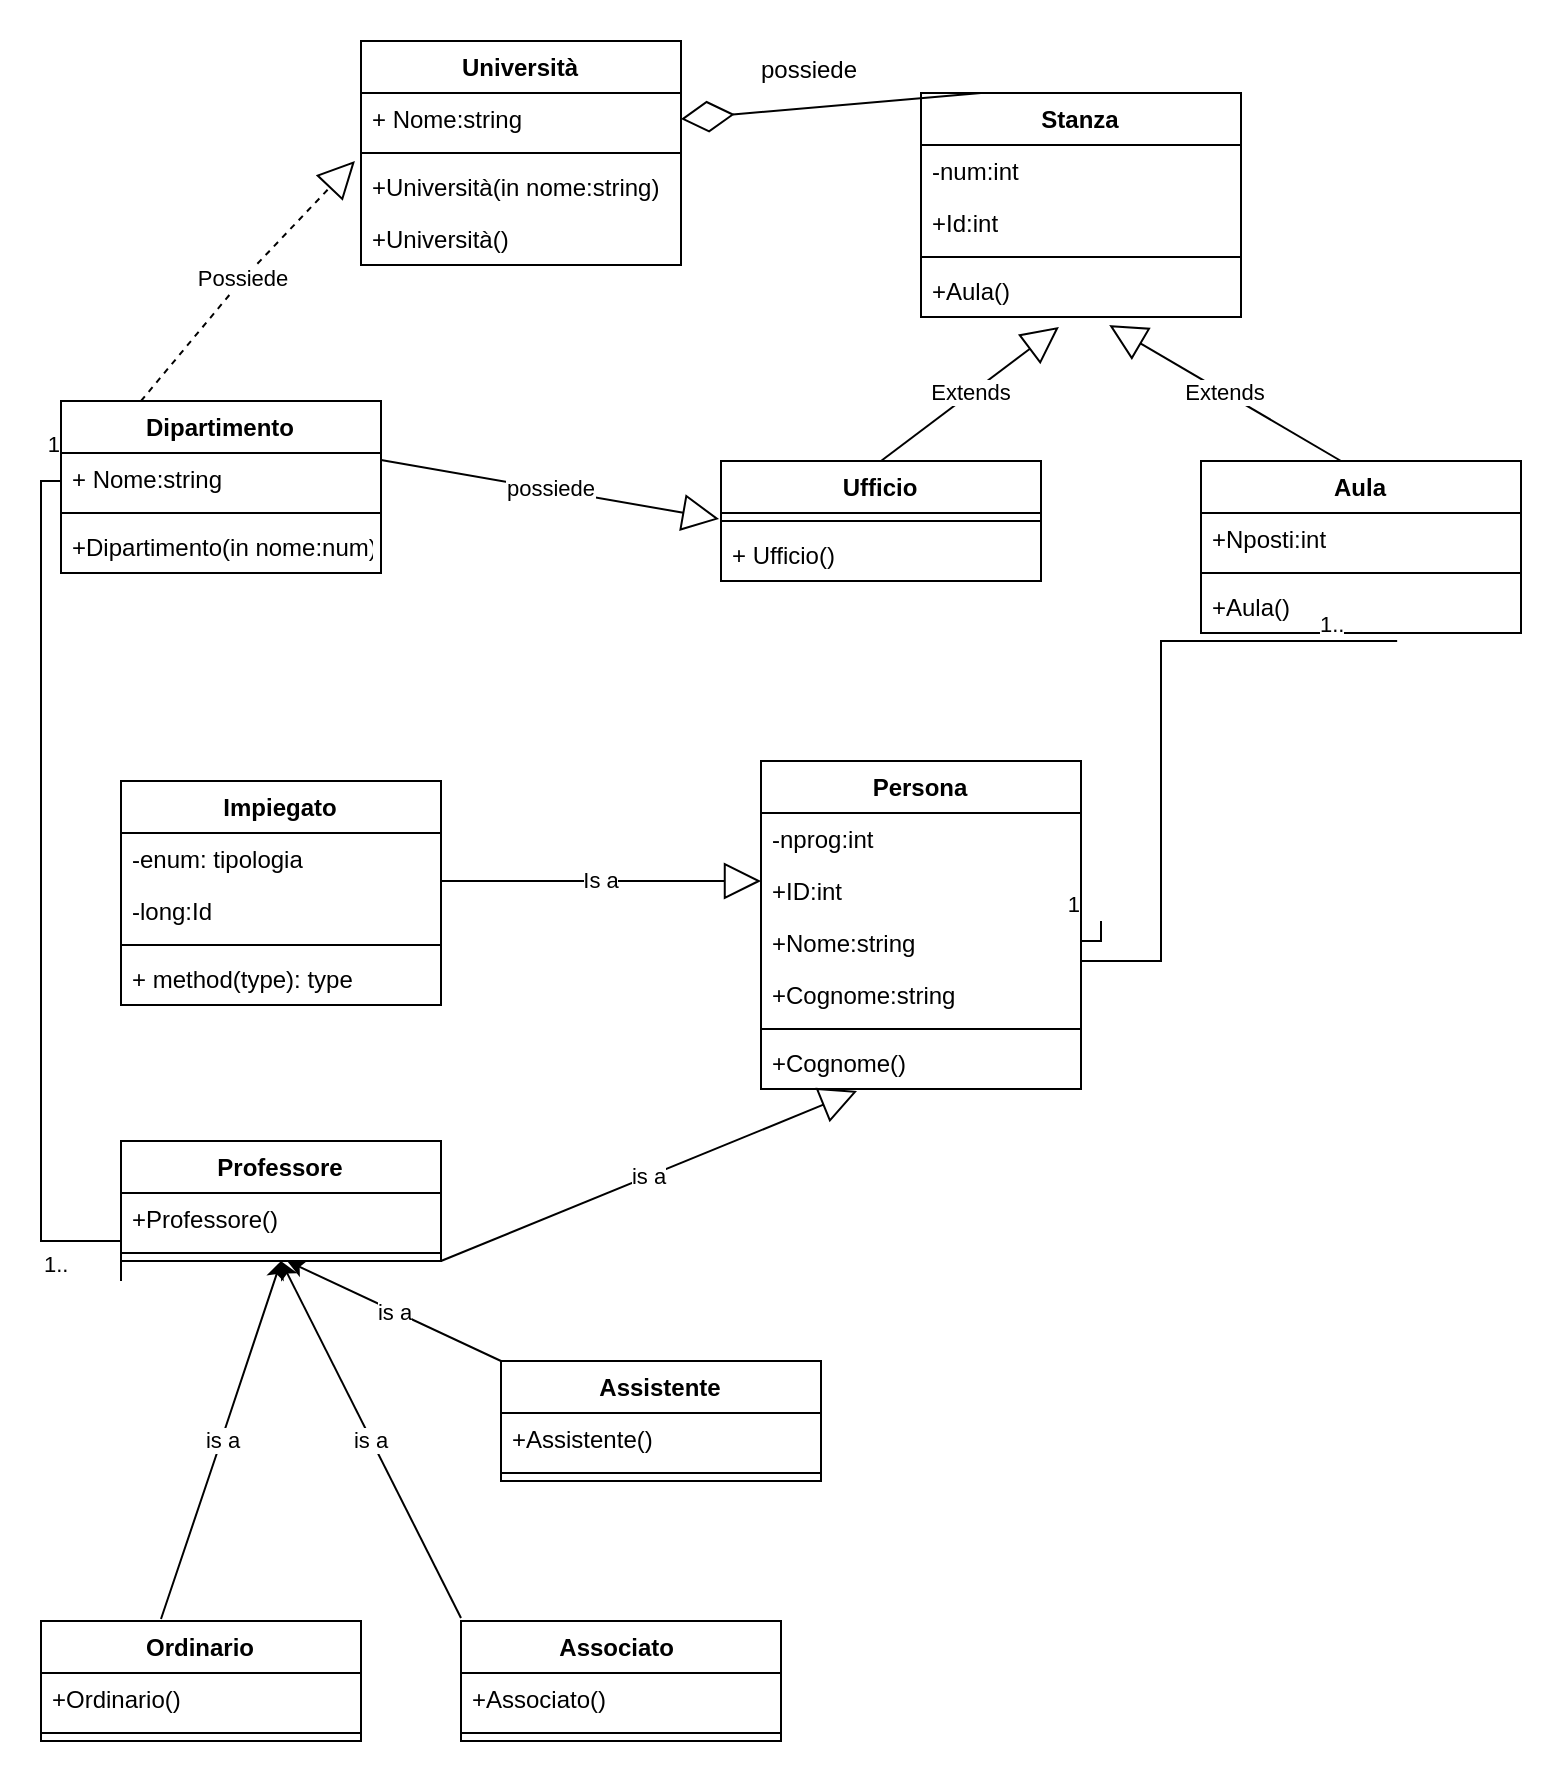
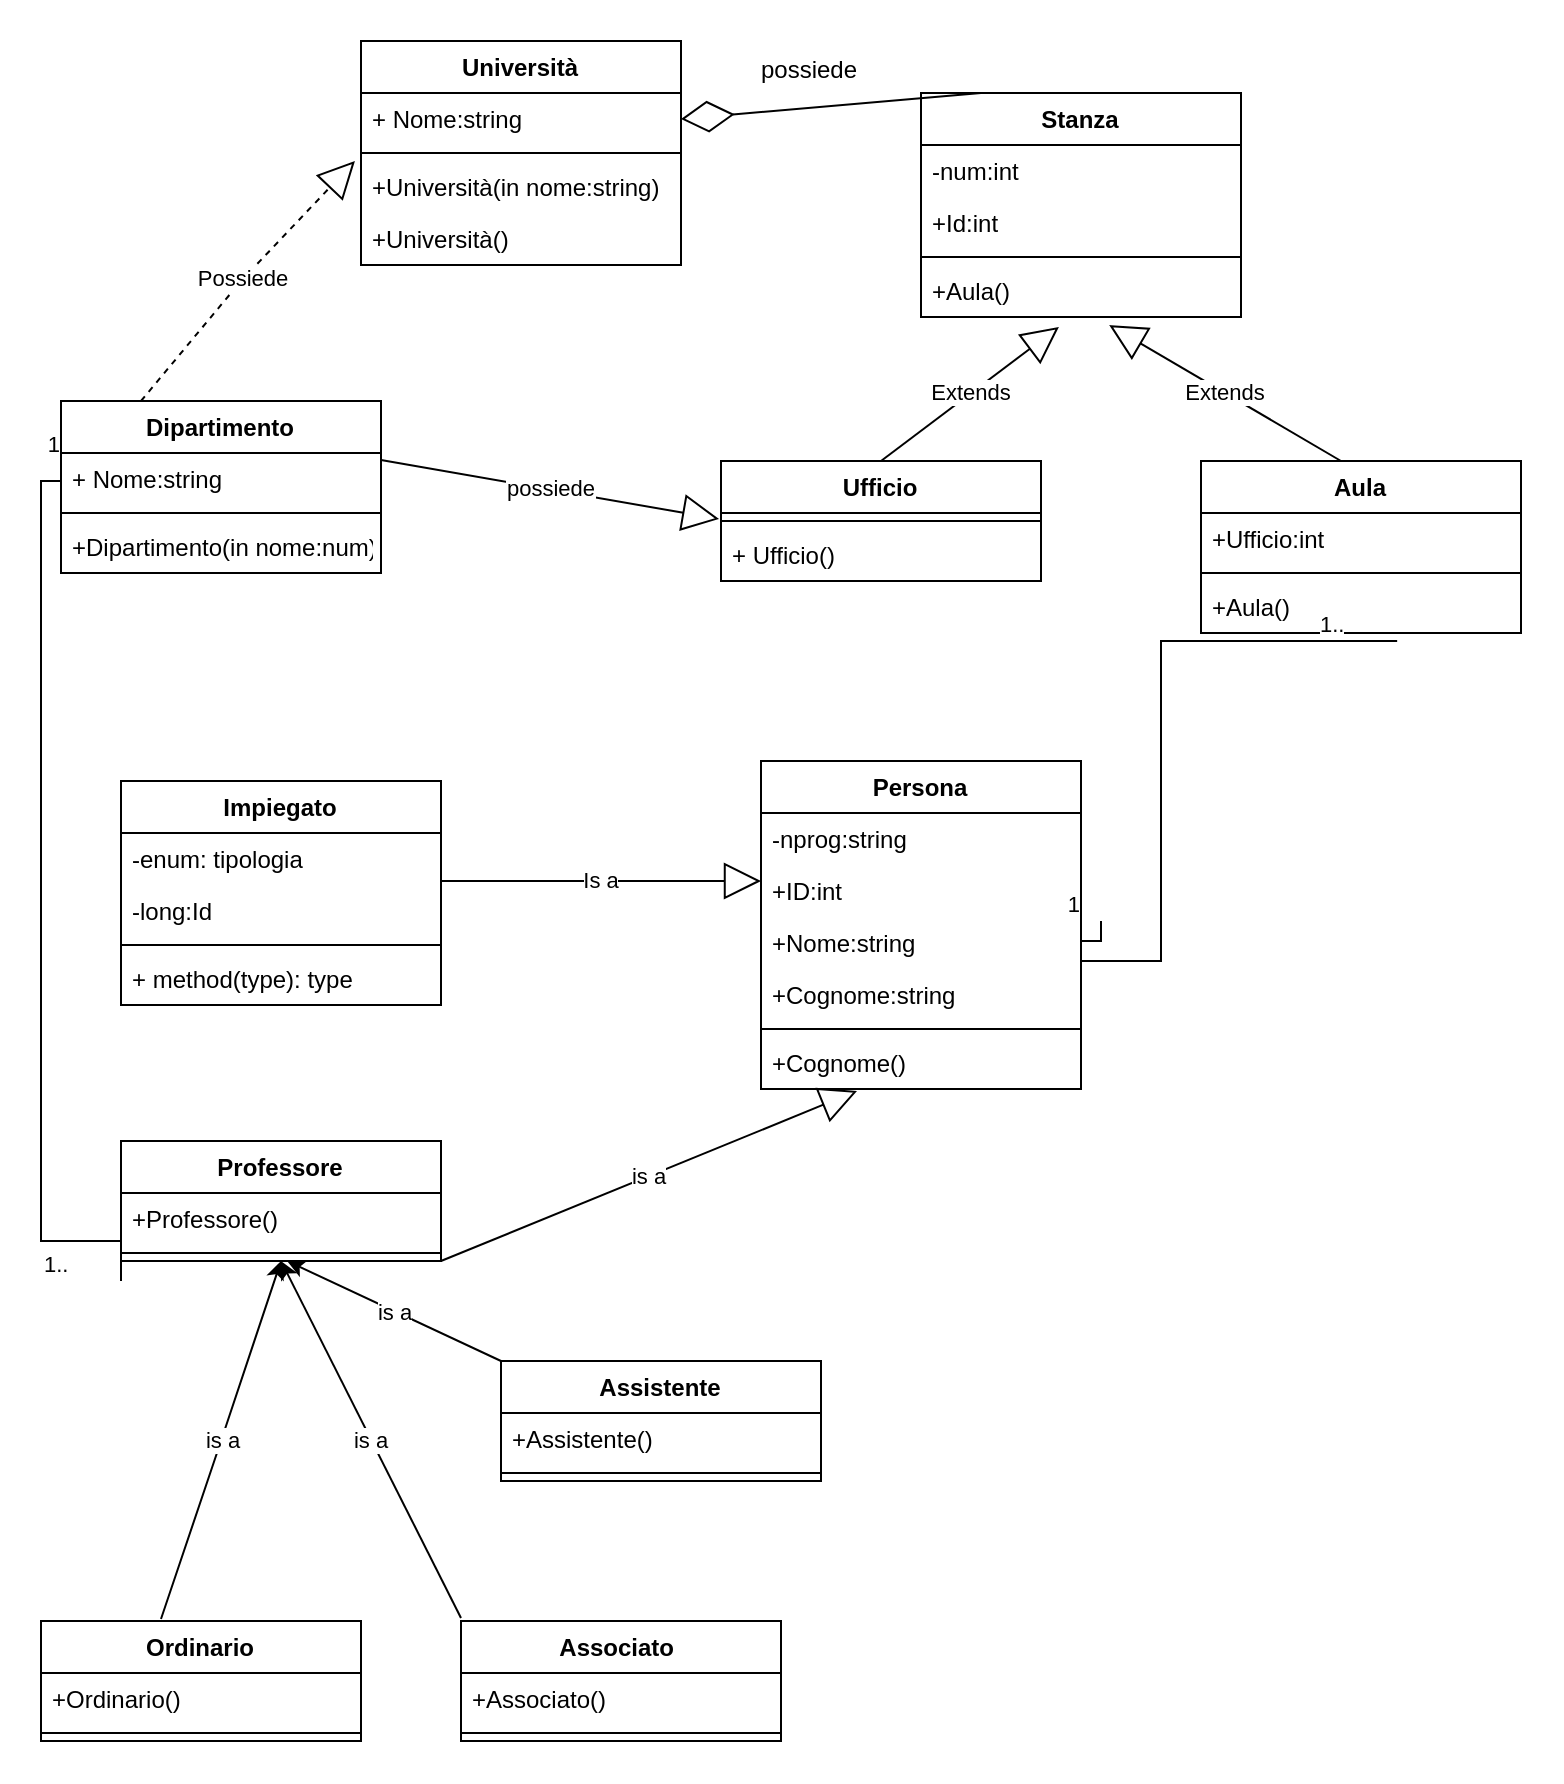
node "+Nposti:int": label "+Nposti:int" -> "+Ufficio:int"
node "-nprog:int": label "-nprog:int" -> "-nprog:string"
